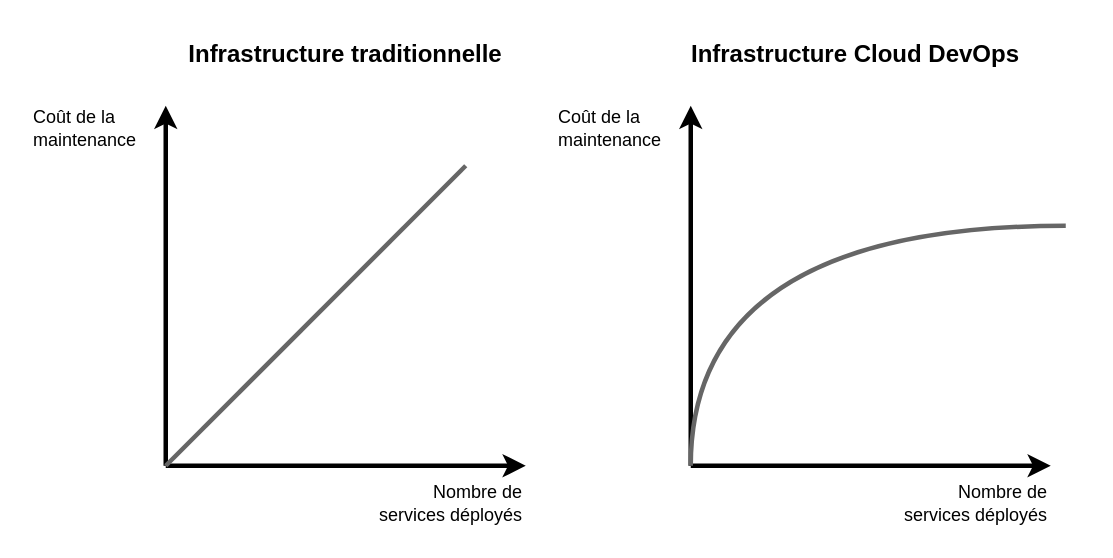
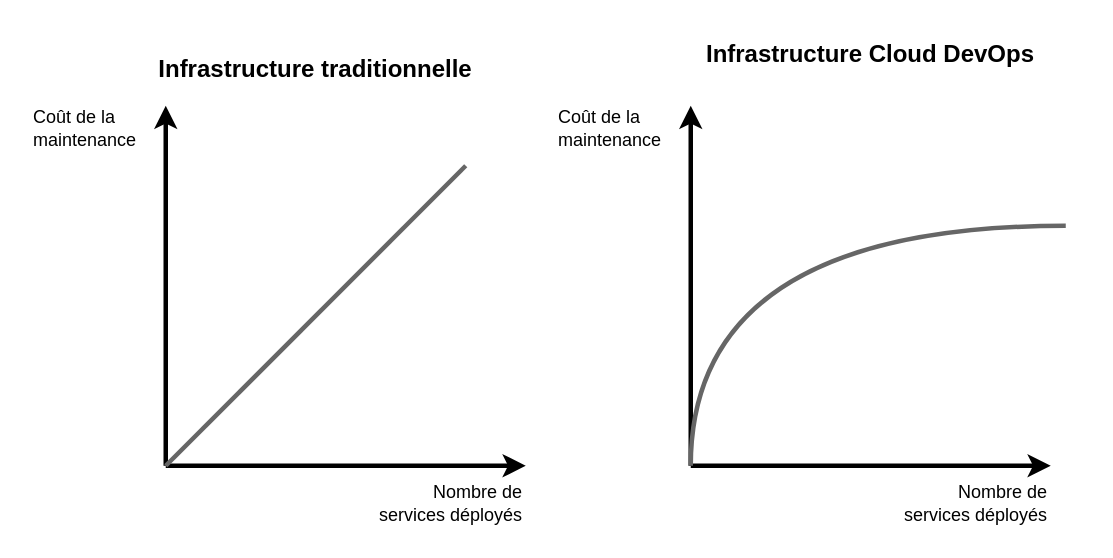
node "Infrastructure traditionnelle": moved (346, 53) -> (316, 68)
node "Infrastructure Cloud DevOps": moved (856, 53) -> (871, 53)
